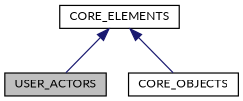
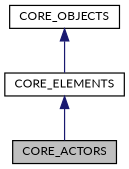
edge "CORE_OBJECTS" -> "CORE_ELEMENTS": reversed
node "USER_ACTORS": label "USER_ACTORS" -> "CORE_ACTORS"
